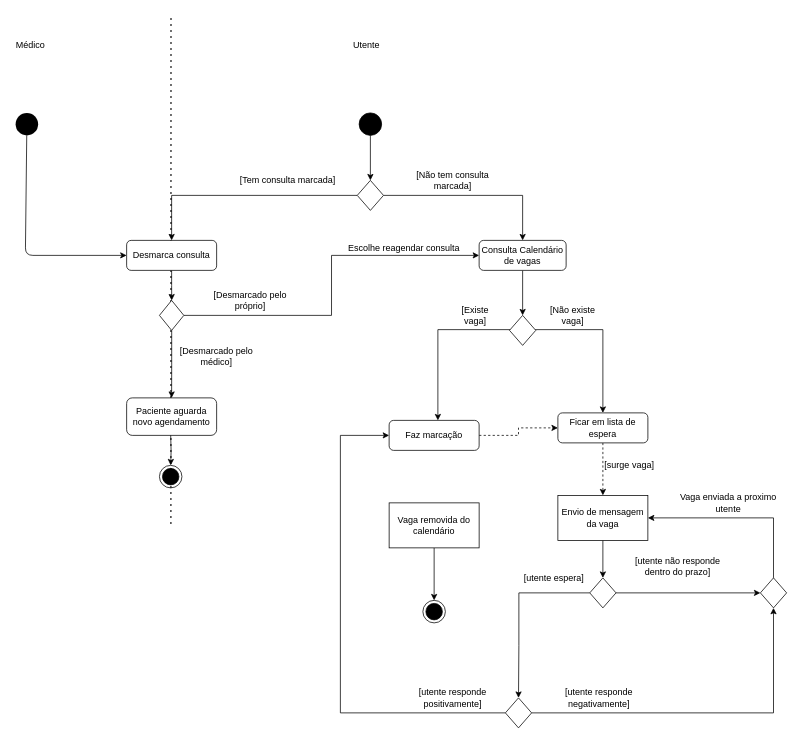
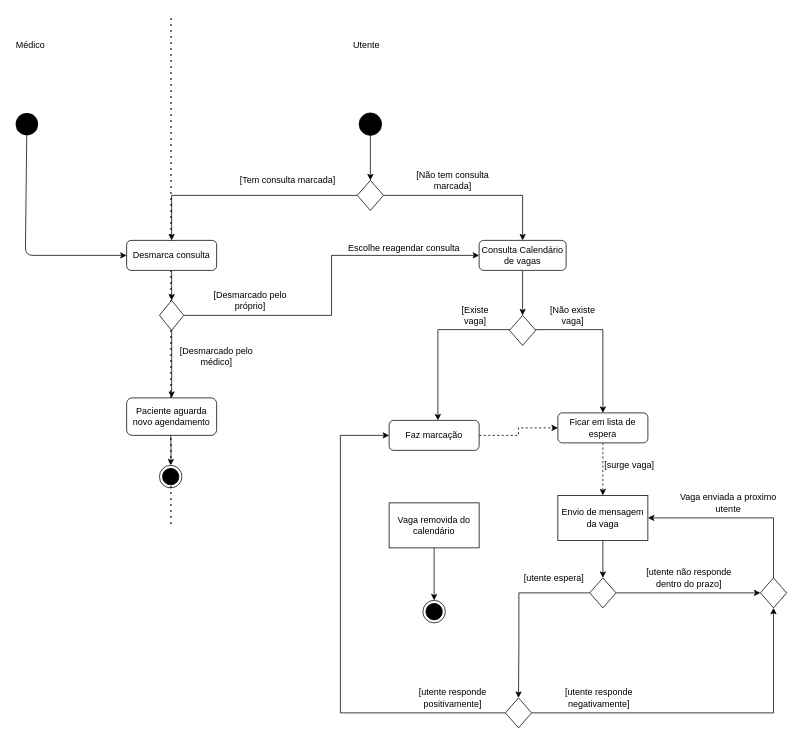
node "[utente não responde dentro do prazo]": moved (678, 567) -> (689, 578)
